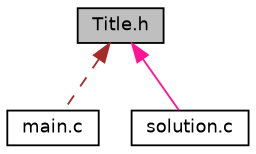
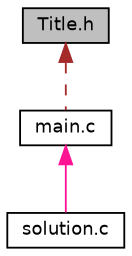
edge "solution.c" -> "Title.h": now "solution.c" -> "main.c"
